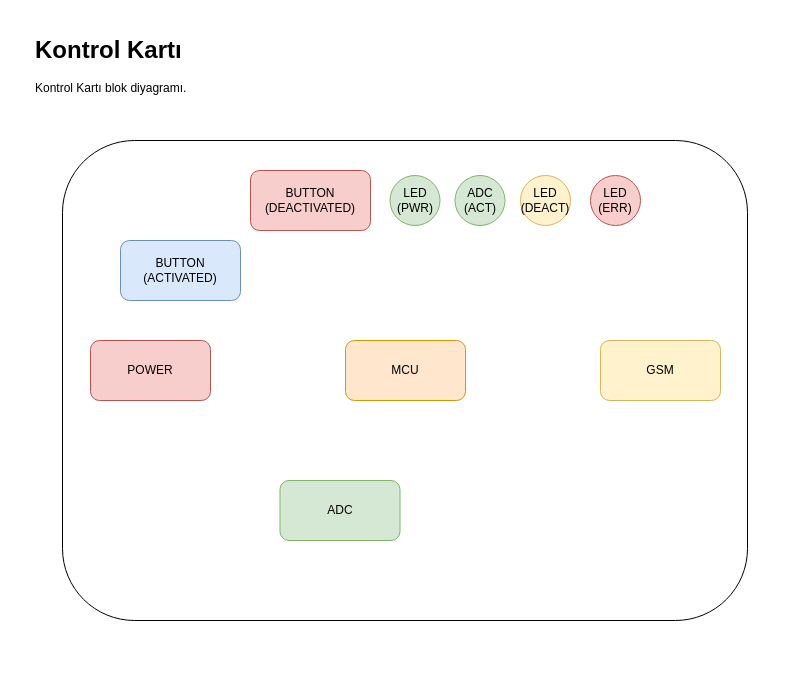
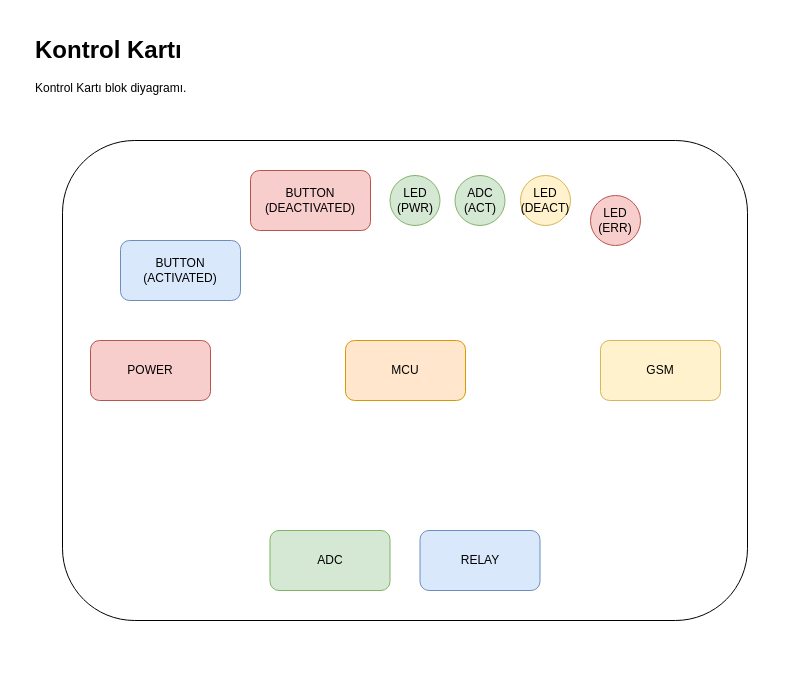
node "LED (ERR)": moved (616, 201) -> (616, 221)
node "ADC": moved (340, 511) -> (330, 561)
node "RELAY": added
